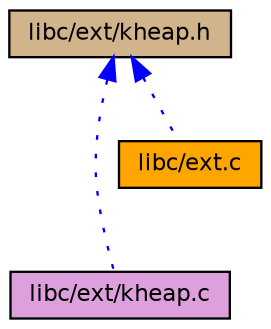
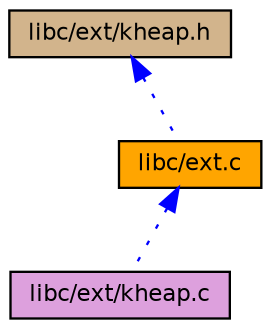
edge "libc/ext/kheap.c" -> "libc/ext/kheap.h": now "libc/ext/kheap.c" -> "libc/ext.c"
